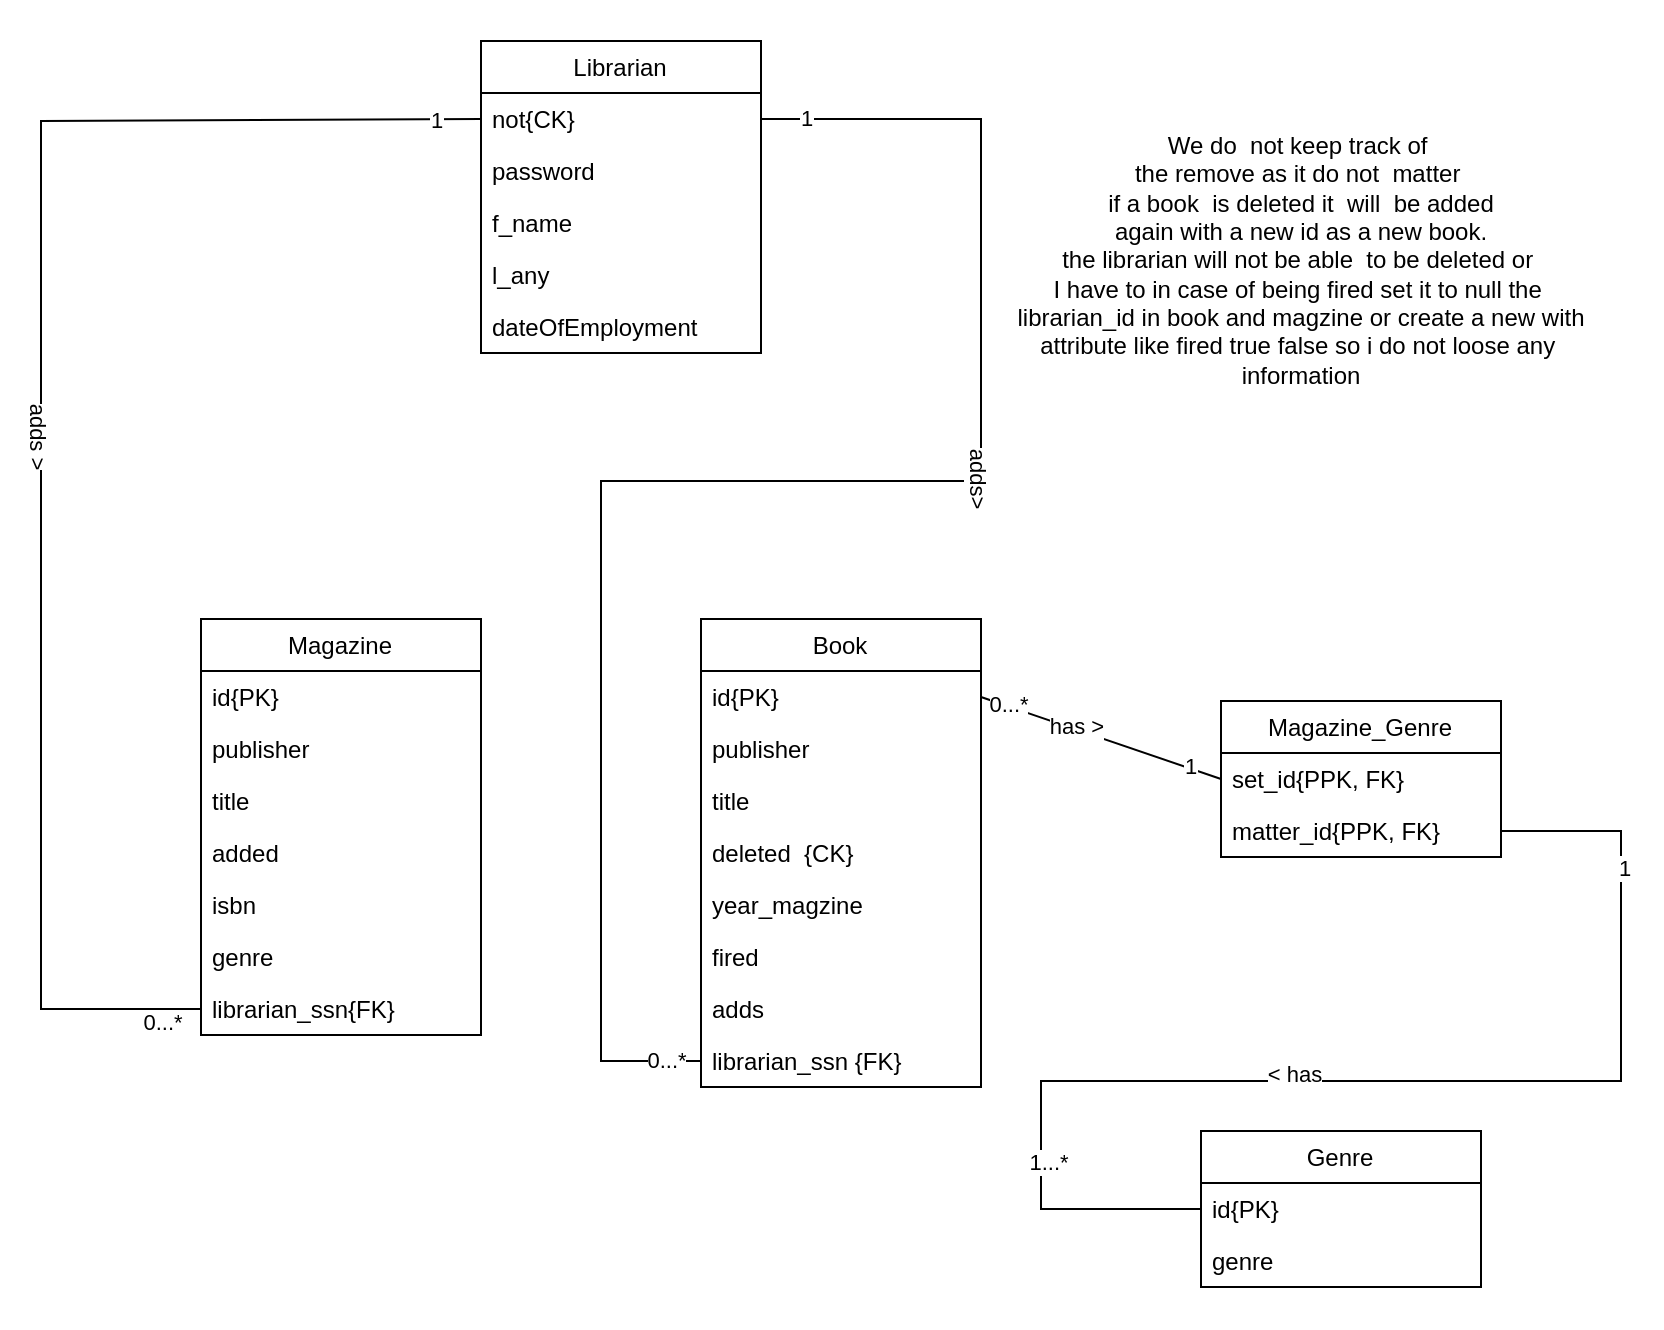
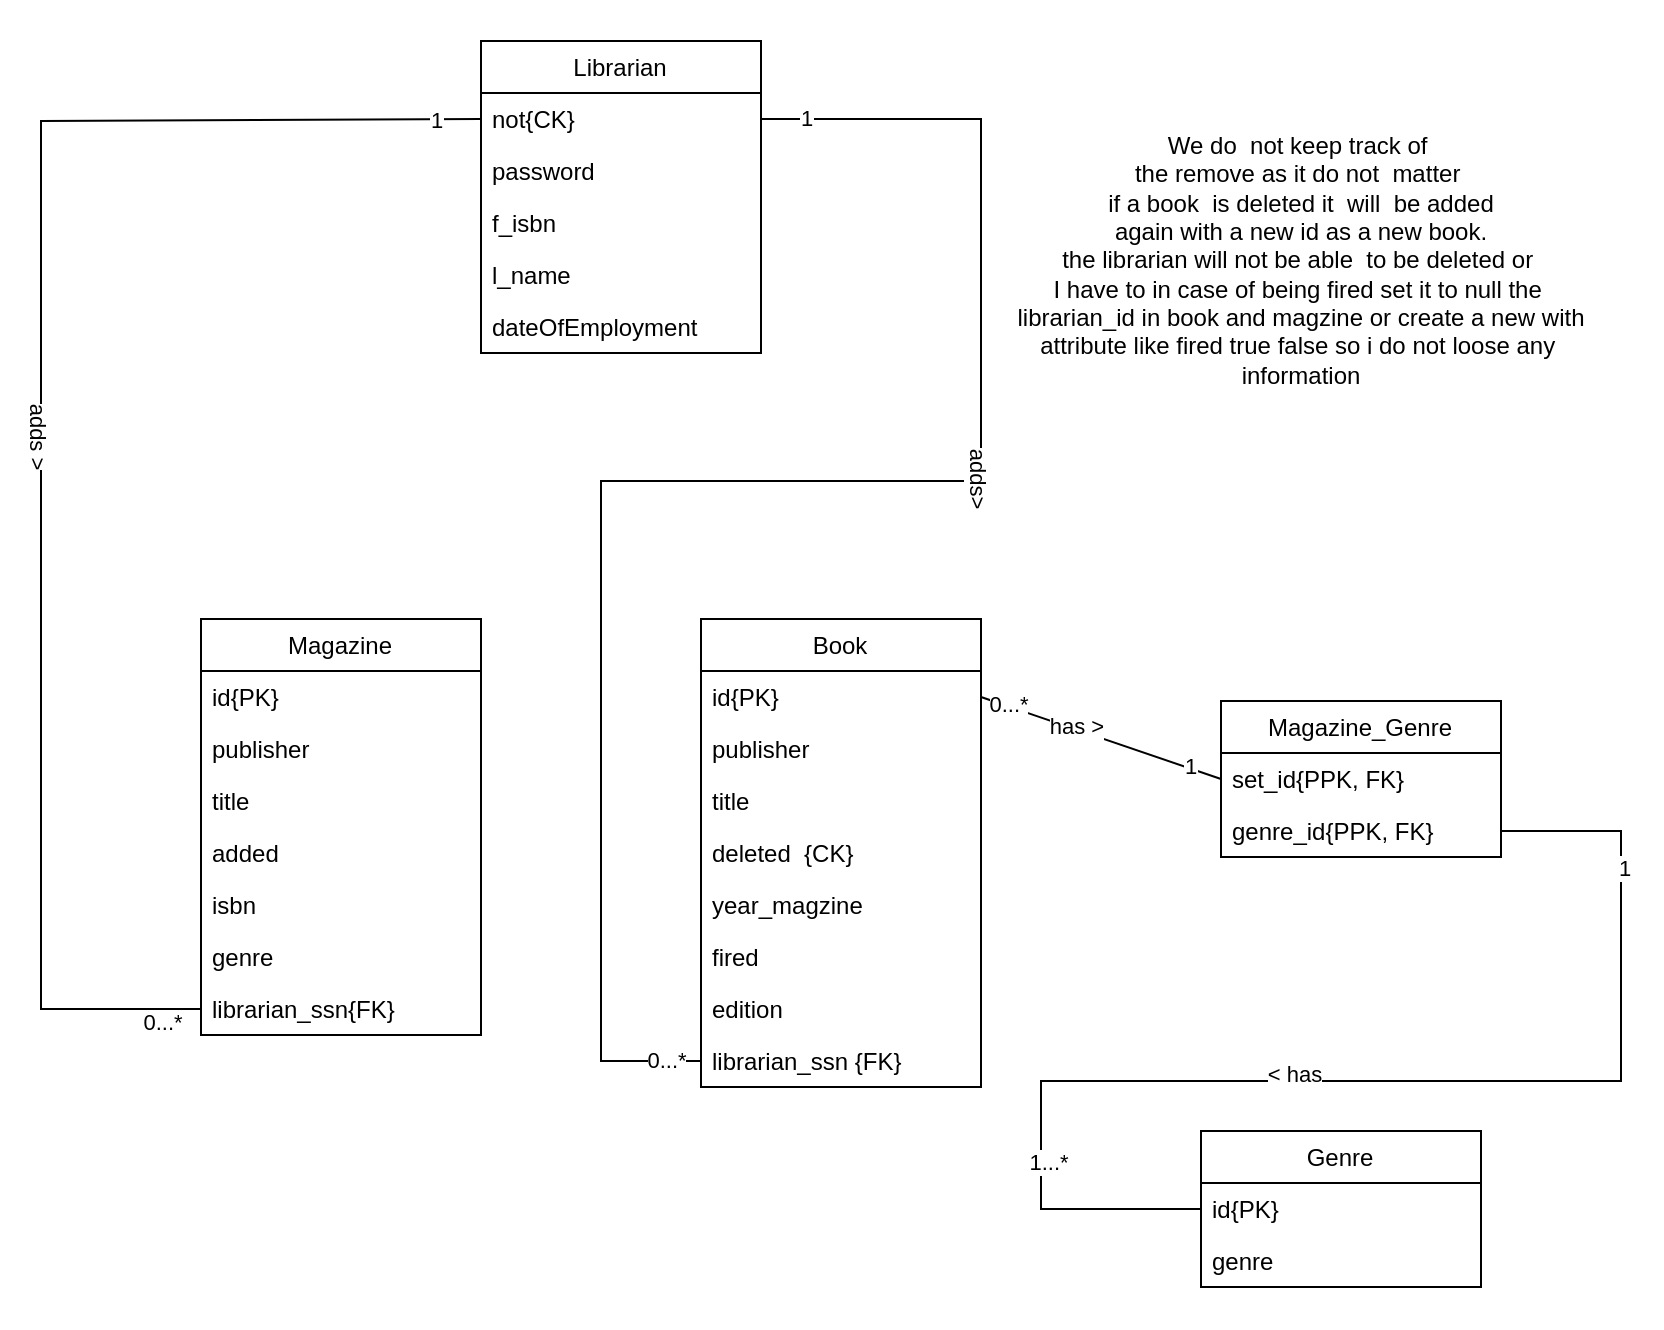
node "f_name": label "f_name" -> "f_isbn"
node "l_any": label "l_any" -> "l_name"
node "matter_id{PPK, FK}": label "matter_id{PPK, FK}" -> "genre_id{PPK, FK}"
node "adds": label "adds" -> "edition"
